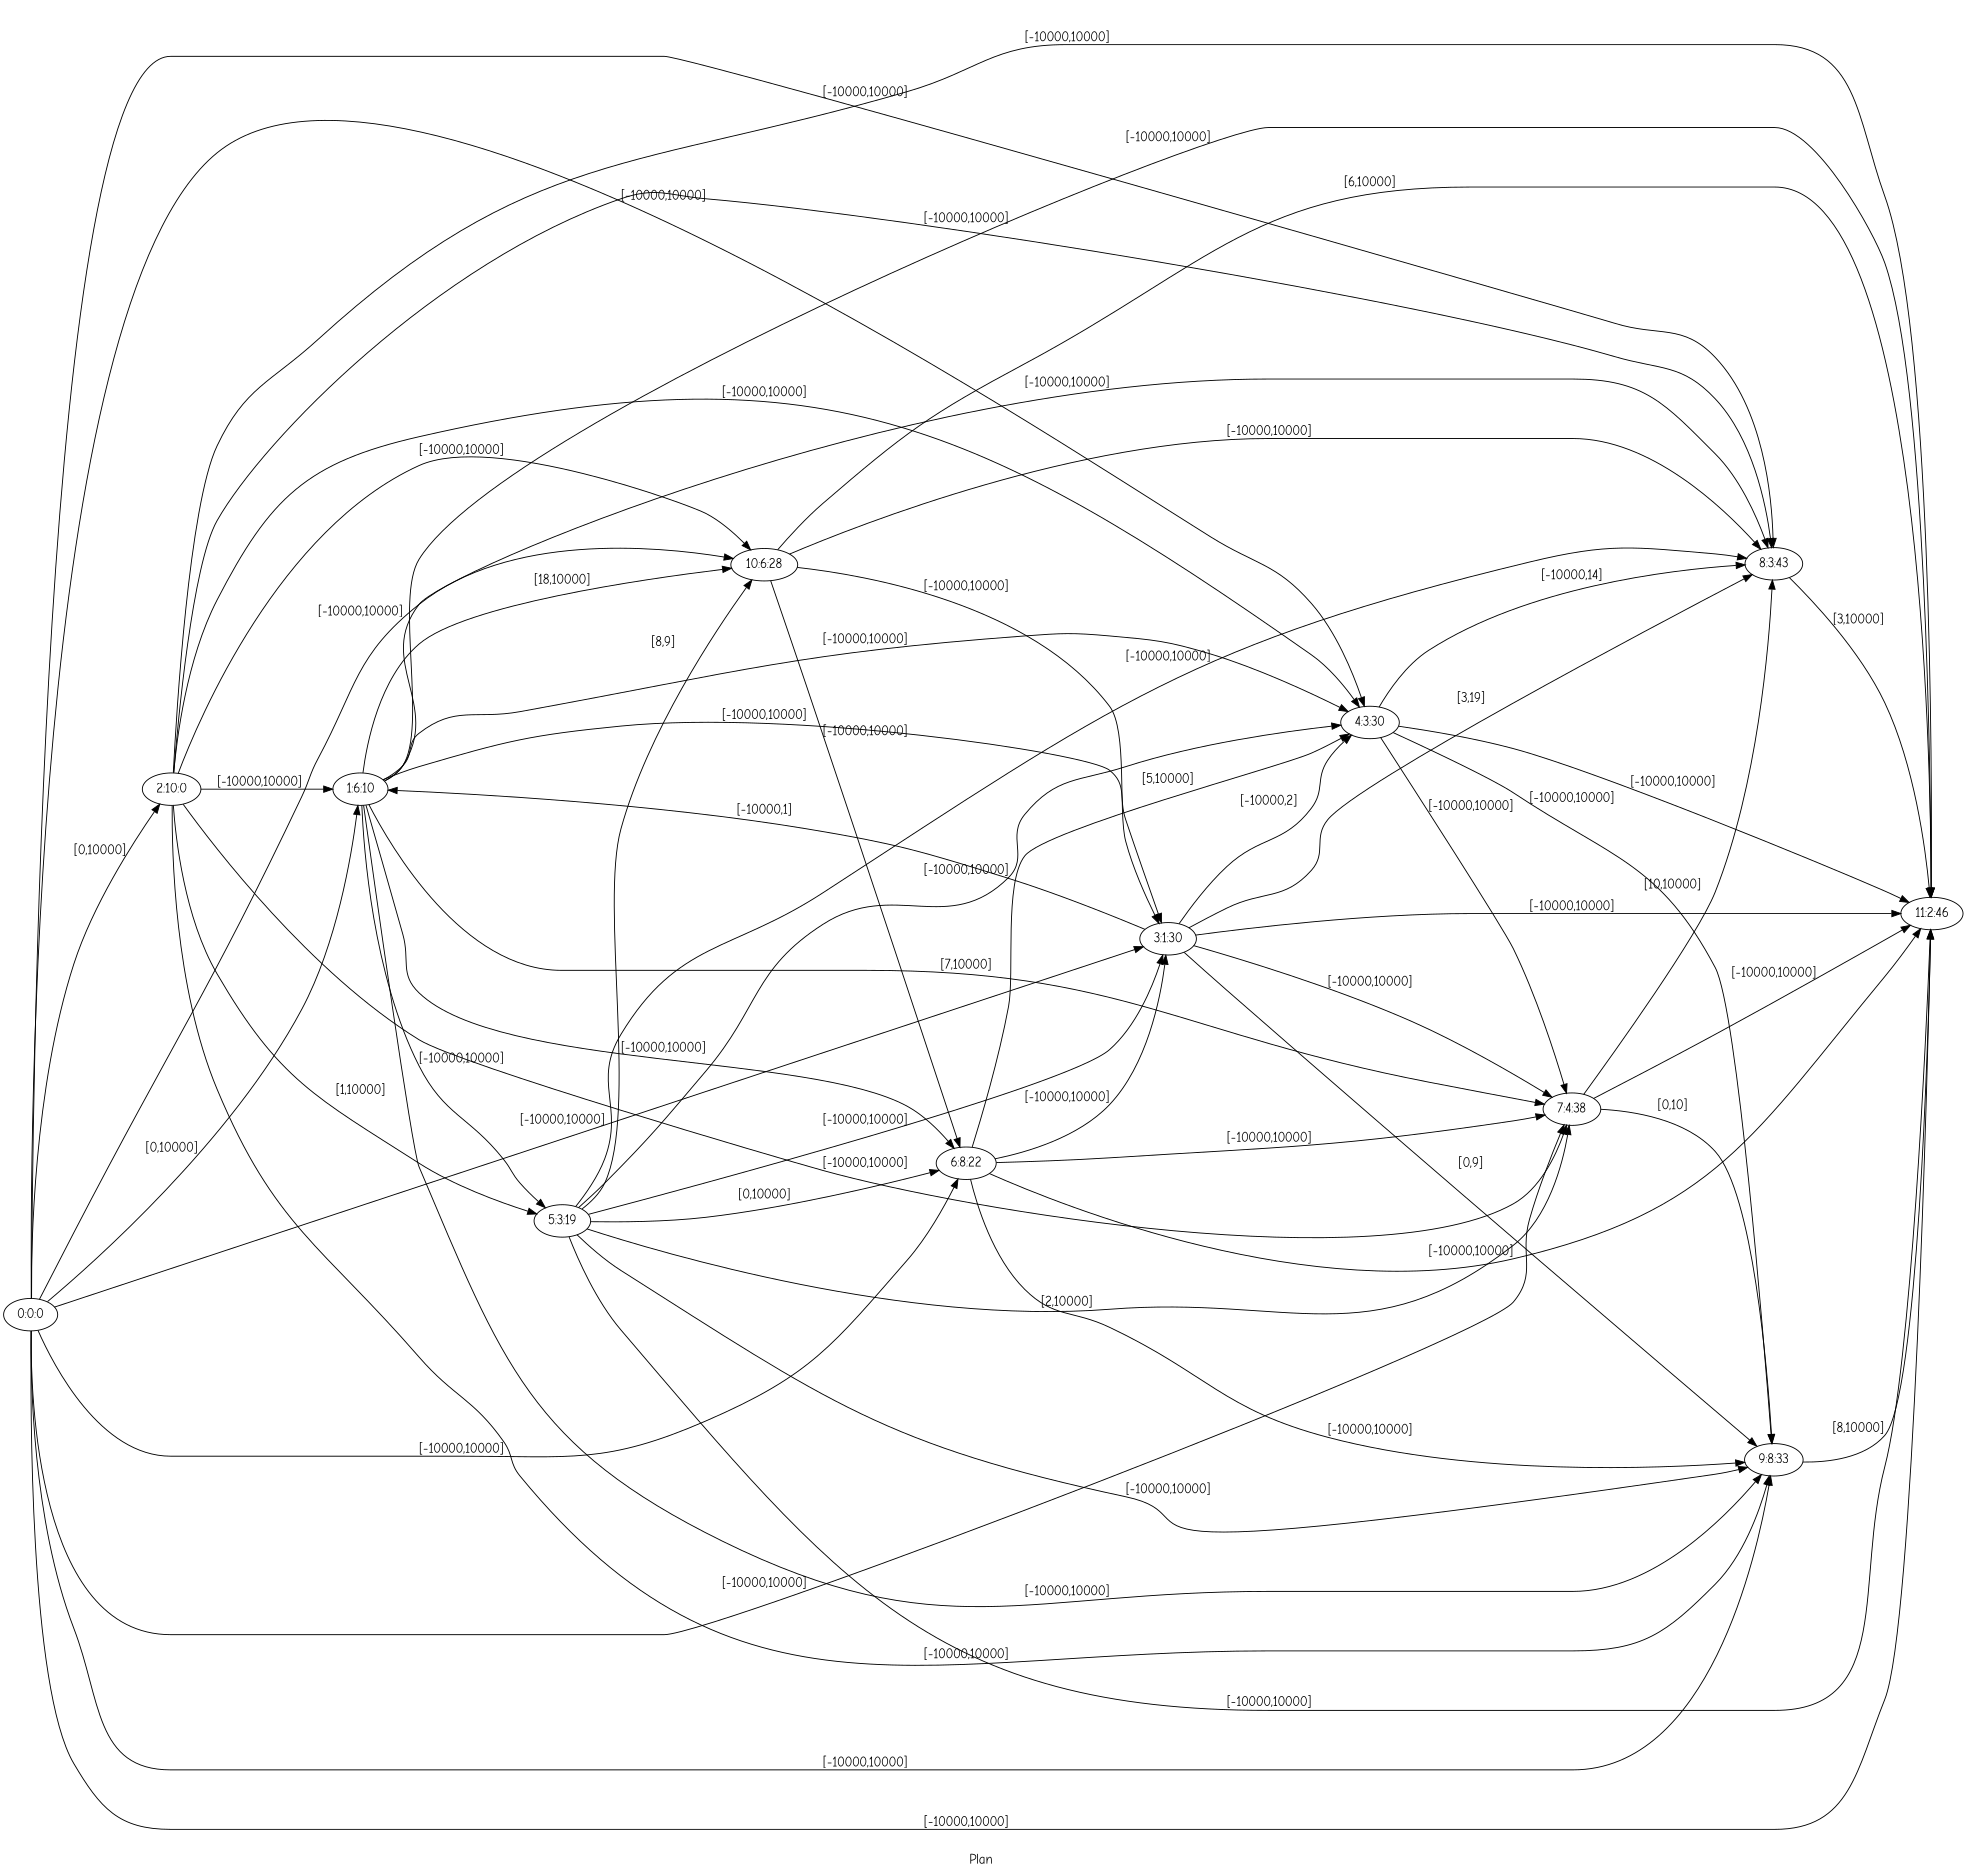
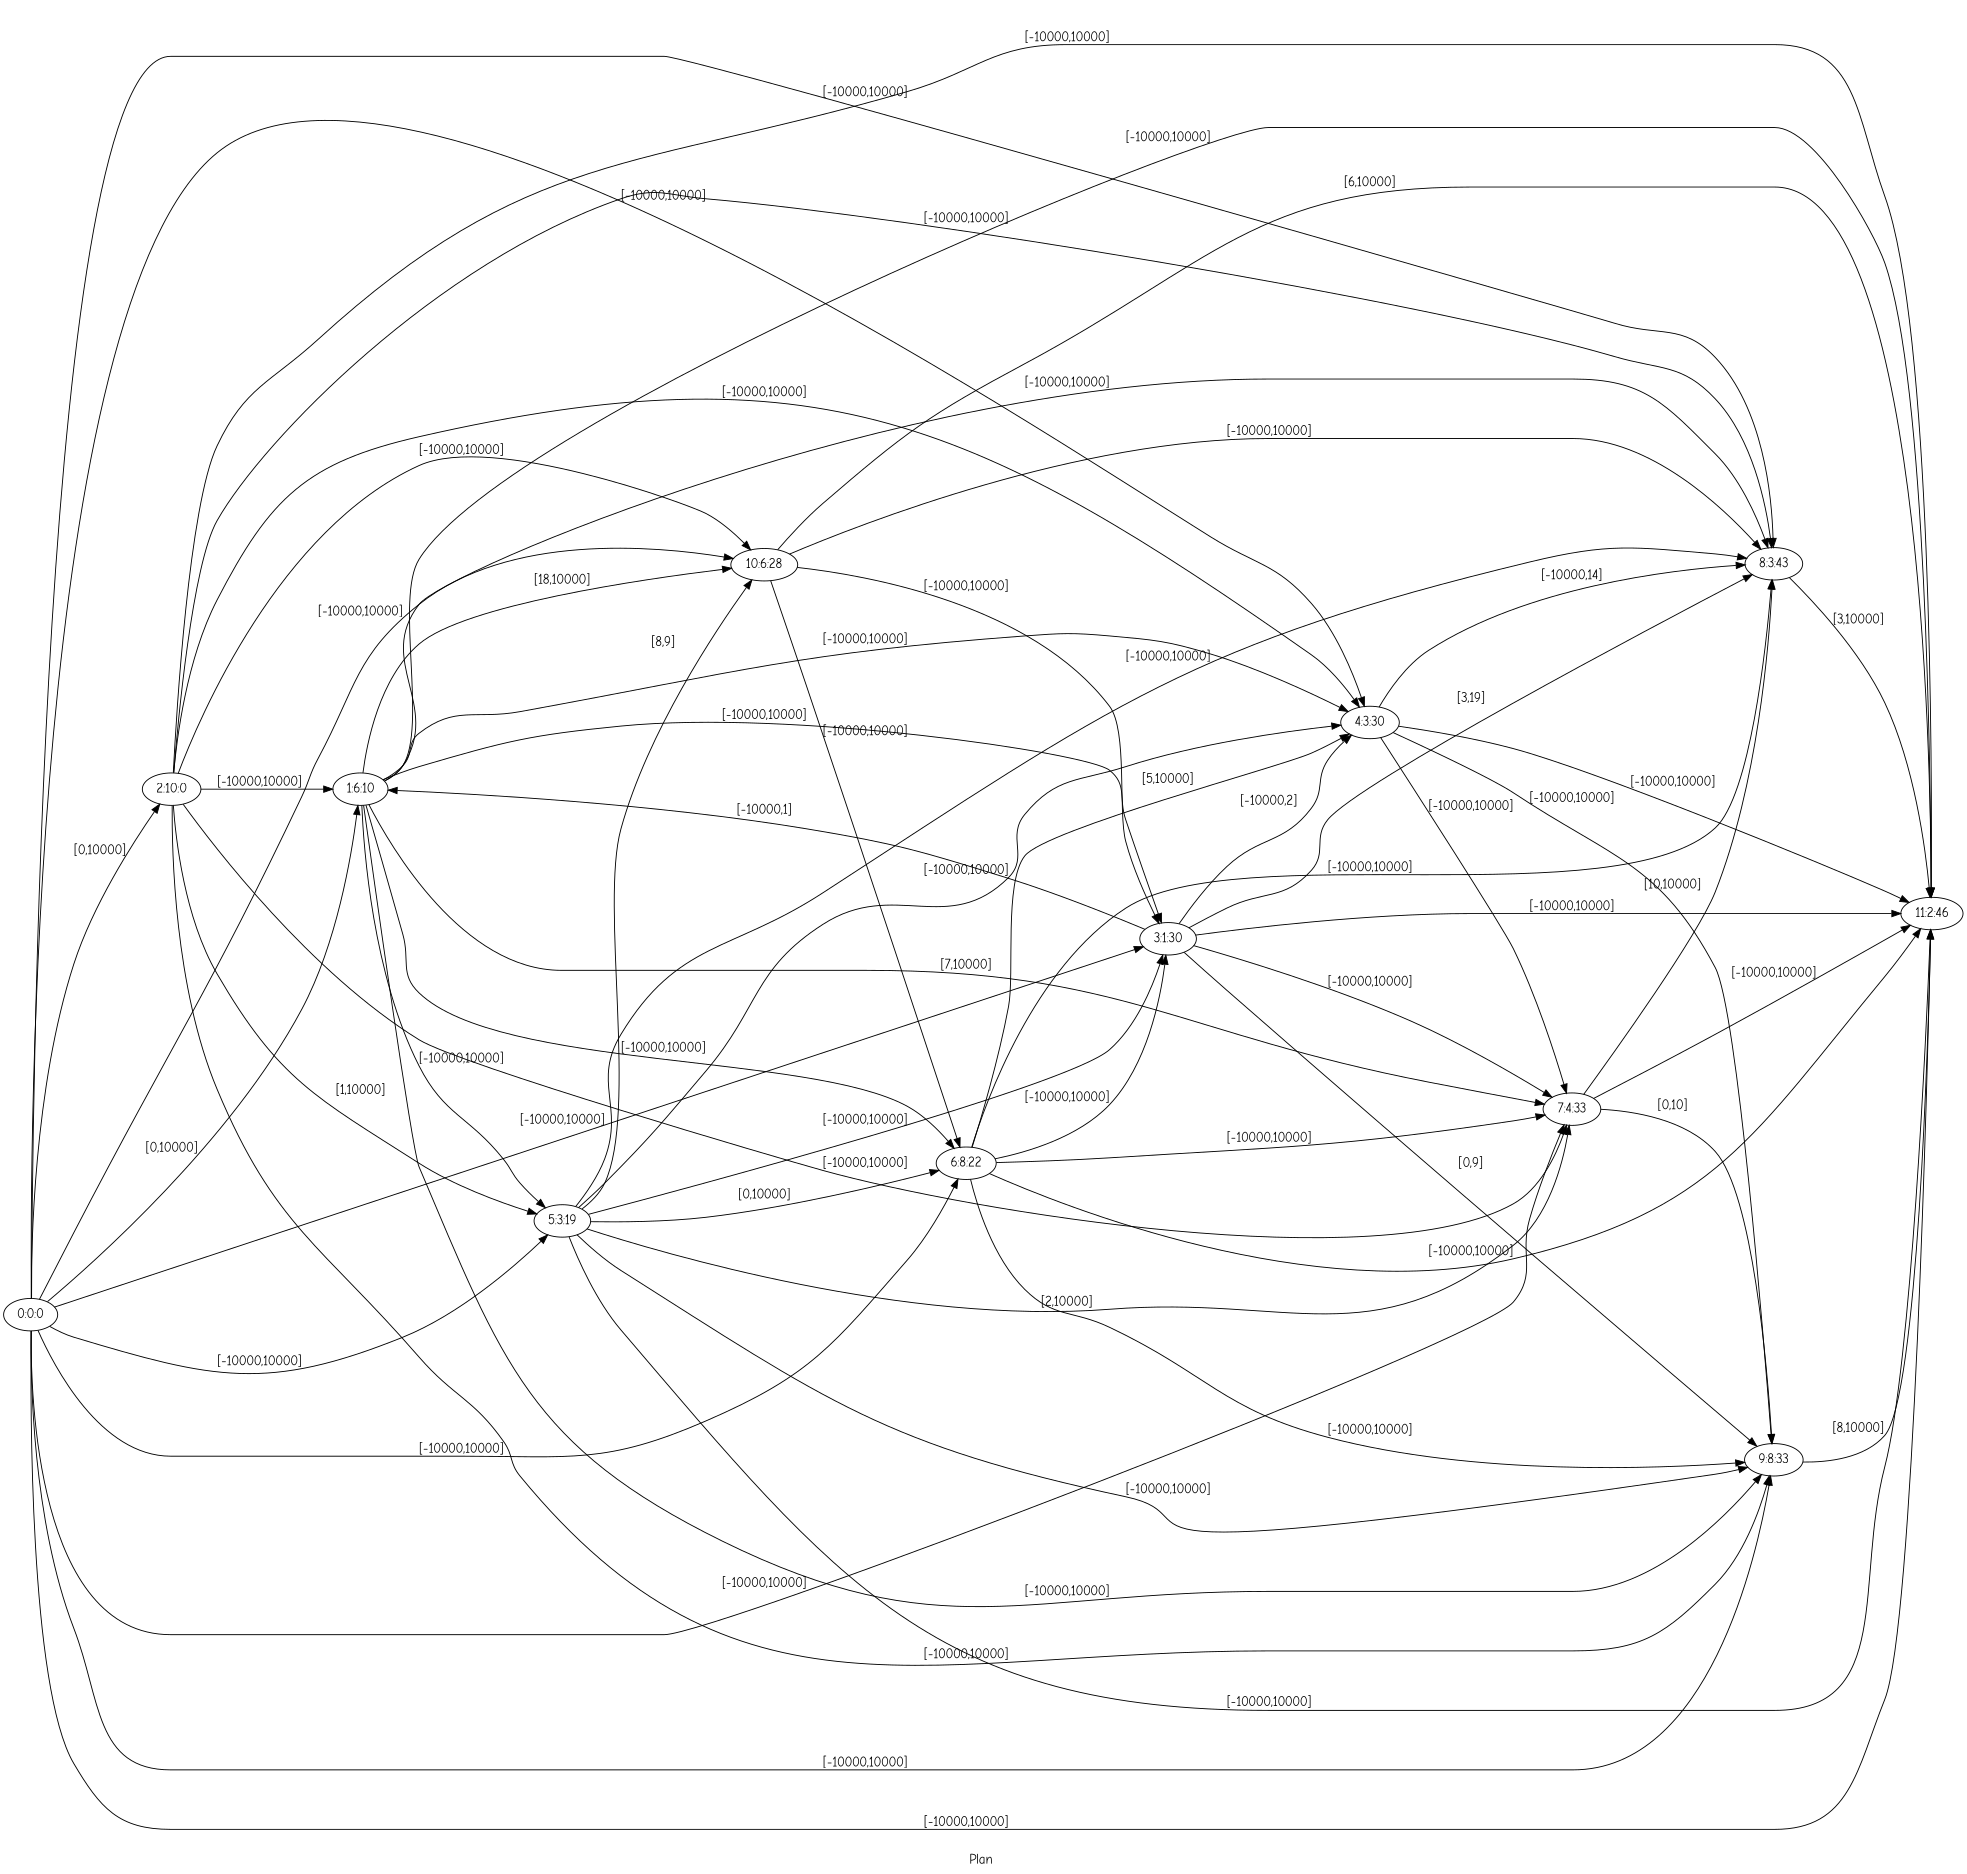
edge "6:8:22" -> "8:3:43": added, label "[-10000,10000]"
node "7:4:38": label "7:4:38" -> "7:4:33"
edge "0:0:0" -> "5:3:19": added, label "[-10000,10000]"
